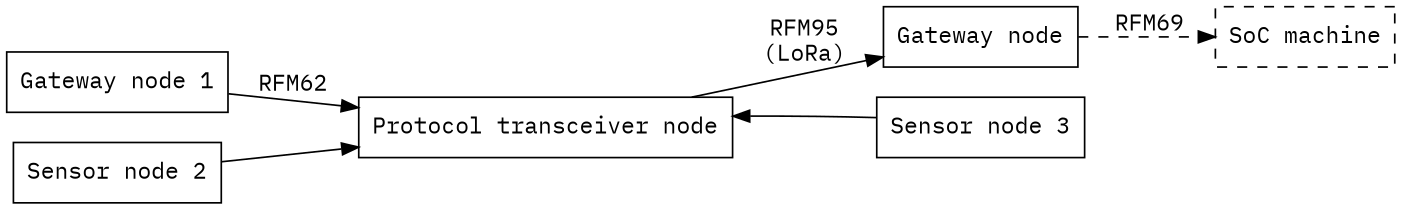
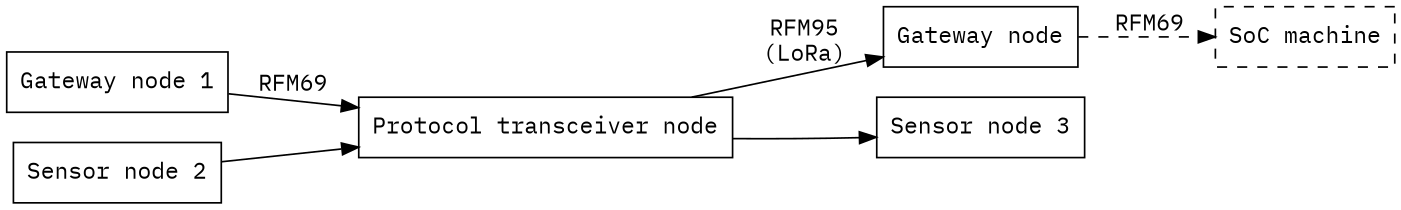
edge "Gateway node 1" -> "Protocol transceiver node": label "RFM62" -> "RFM69"
edge "Sensor node 3" -> "Protocol transceiver node": reversed
